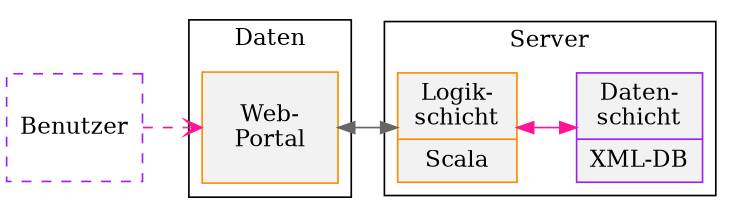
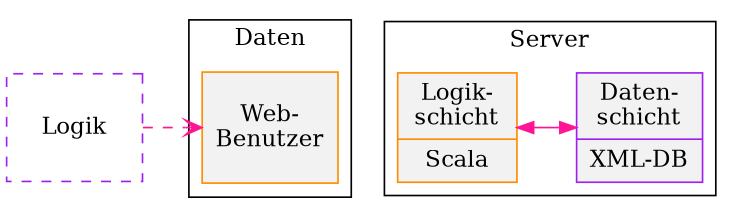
node "Benutzer": label "Benutzer" -> "Logik"
edge "Web-" -- "Logik-": removed
node "Web-": text "Portal" -> "Benutzer"
